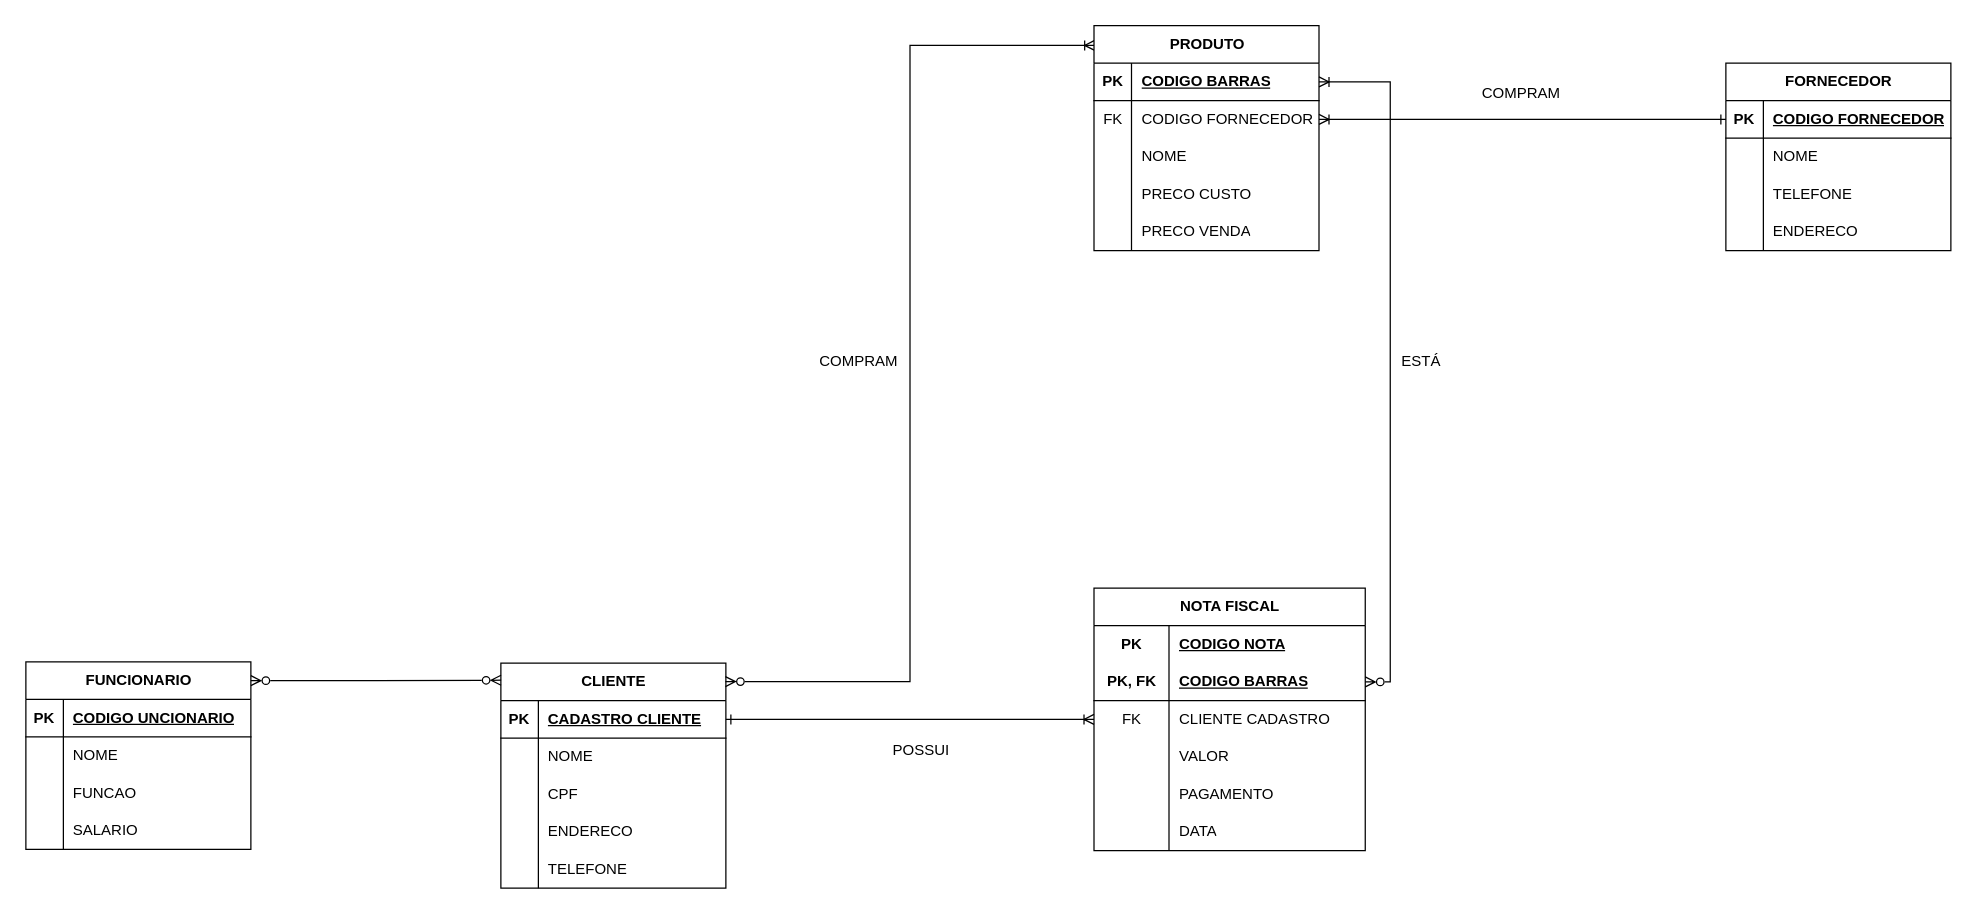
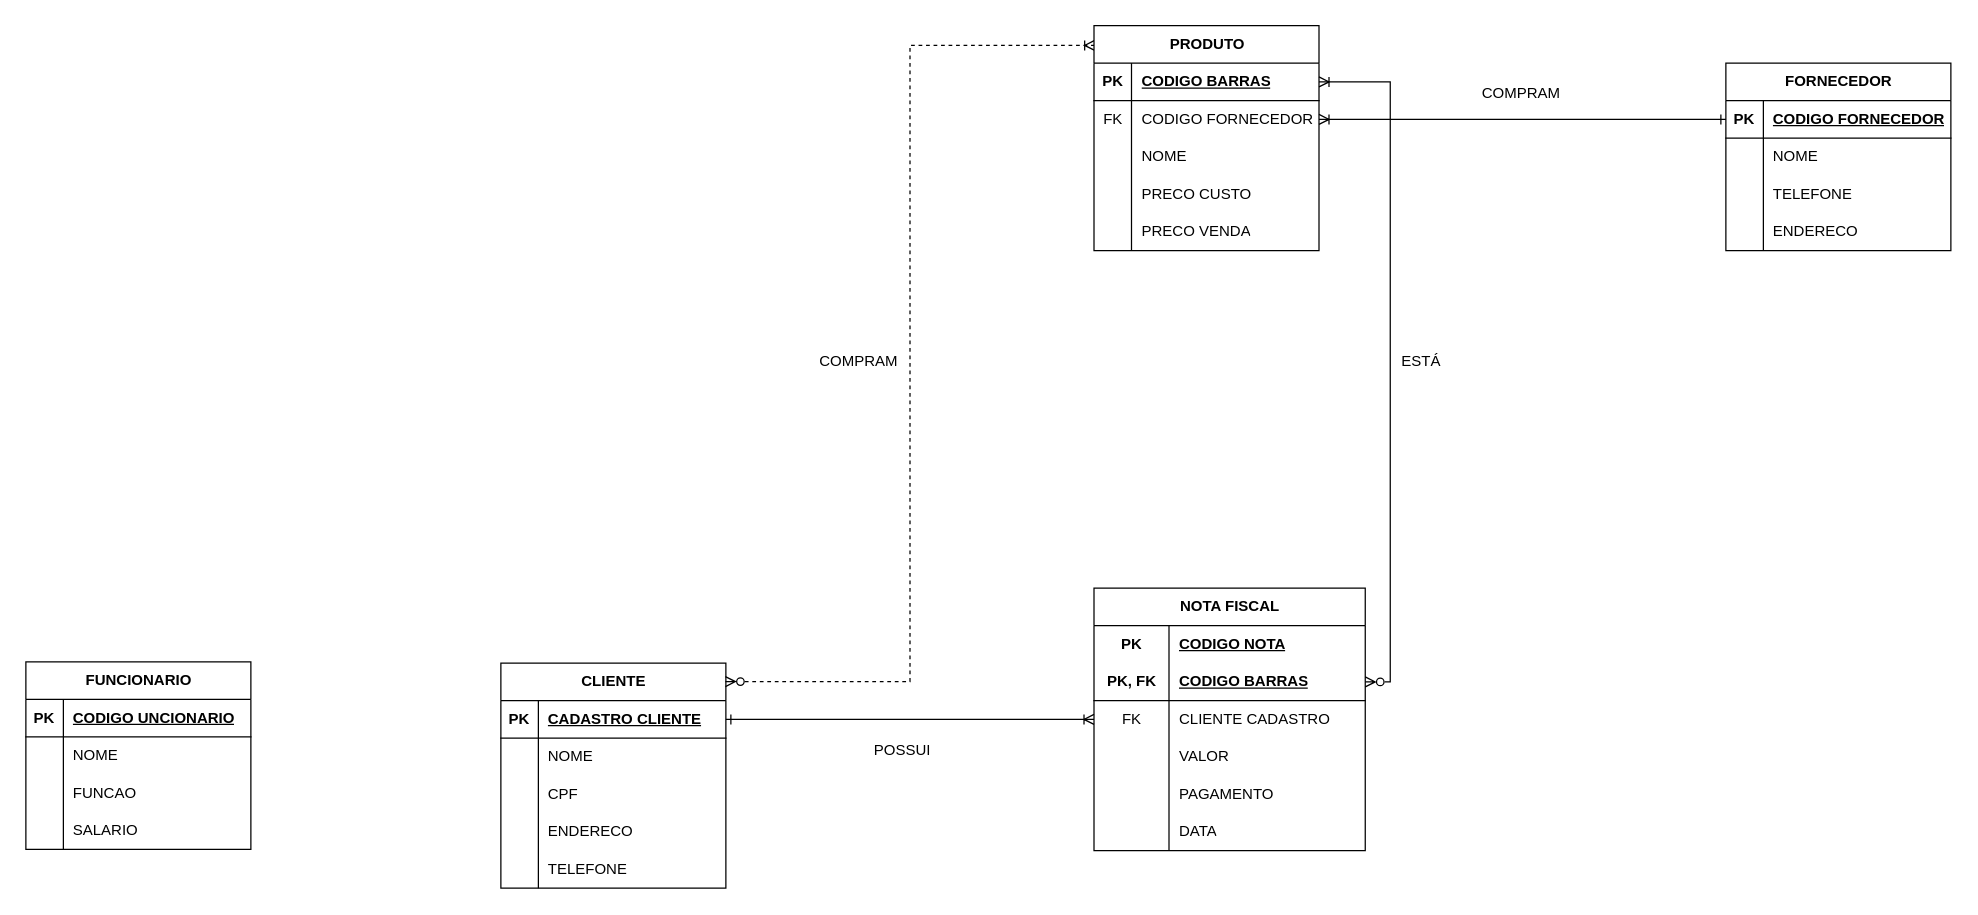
edge "PRODUTO" -- "CLIENTE": style solid -> dashed
edge "FUNCIONARIO" -- "CLIENTE": removed
node "POSSUI": moved (921, 756) -> (902, 756)
